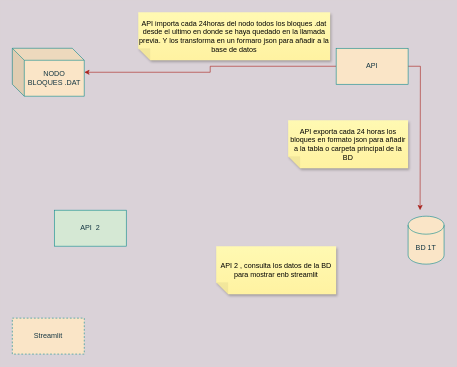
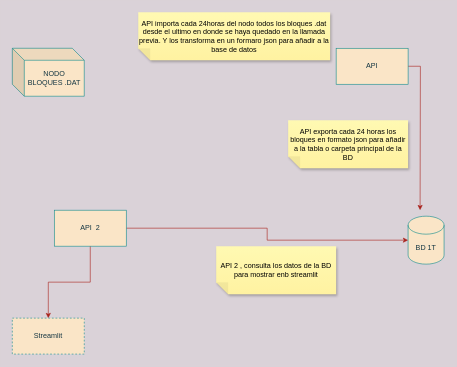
edge "API" -> "NODO BLOQUES .DAT": removed
node "API 2": fillcolor #d5e8d4 -> #fae5c7
edge "API 2" -> "BD 1T": added
edge "API 2" -> "Streamlit": added
